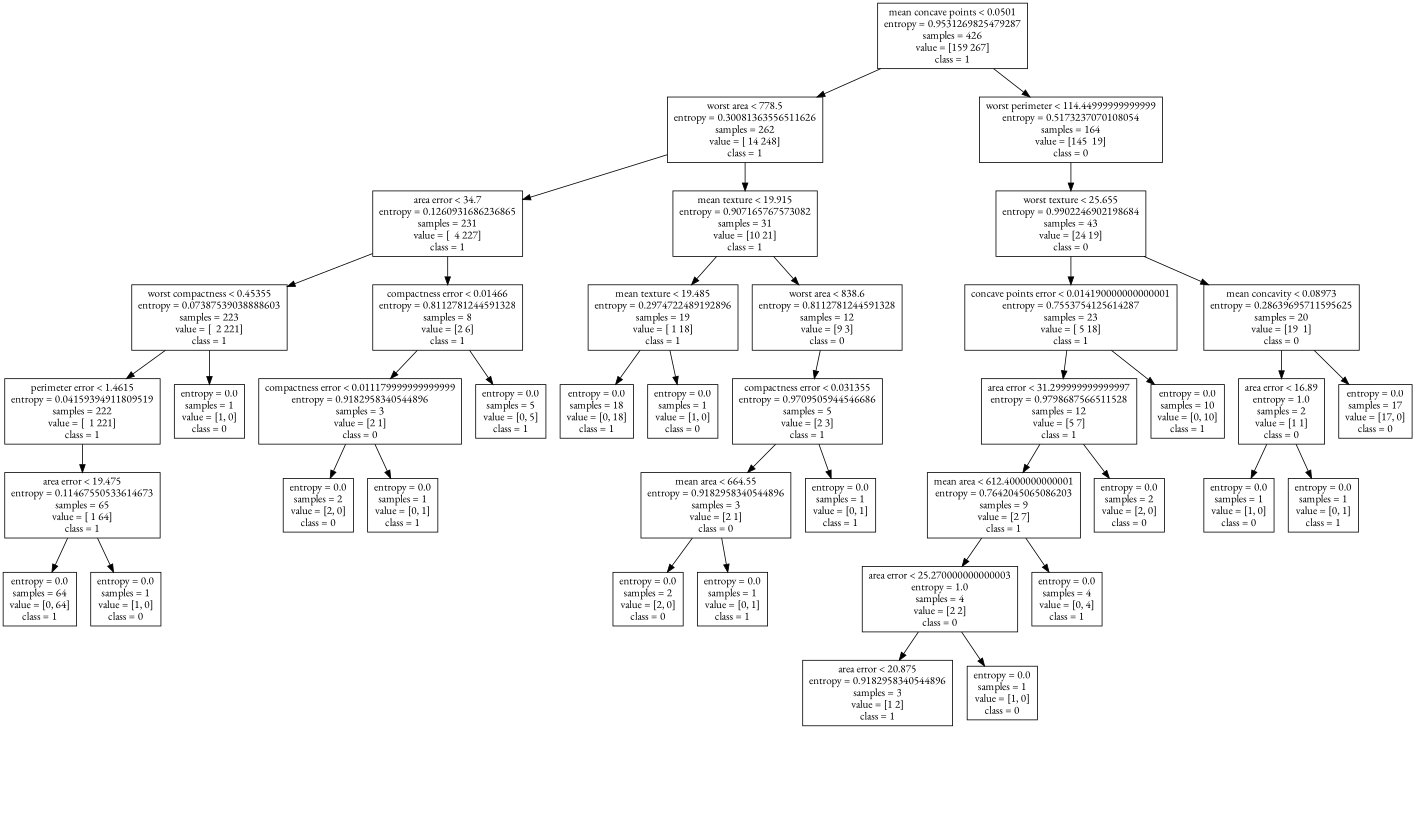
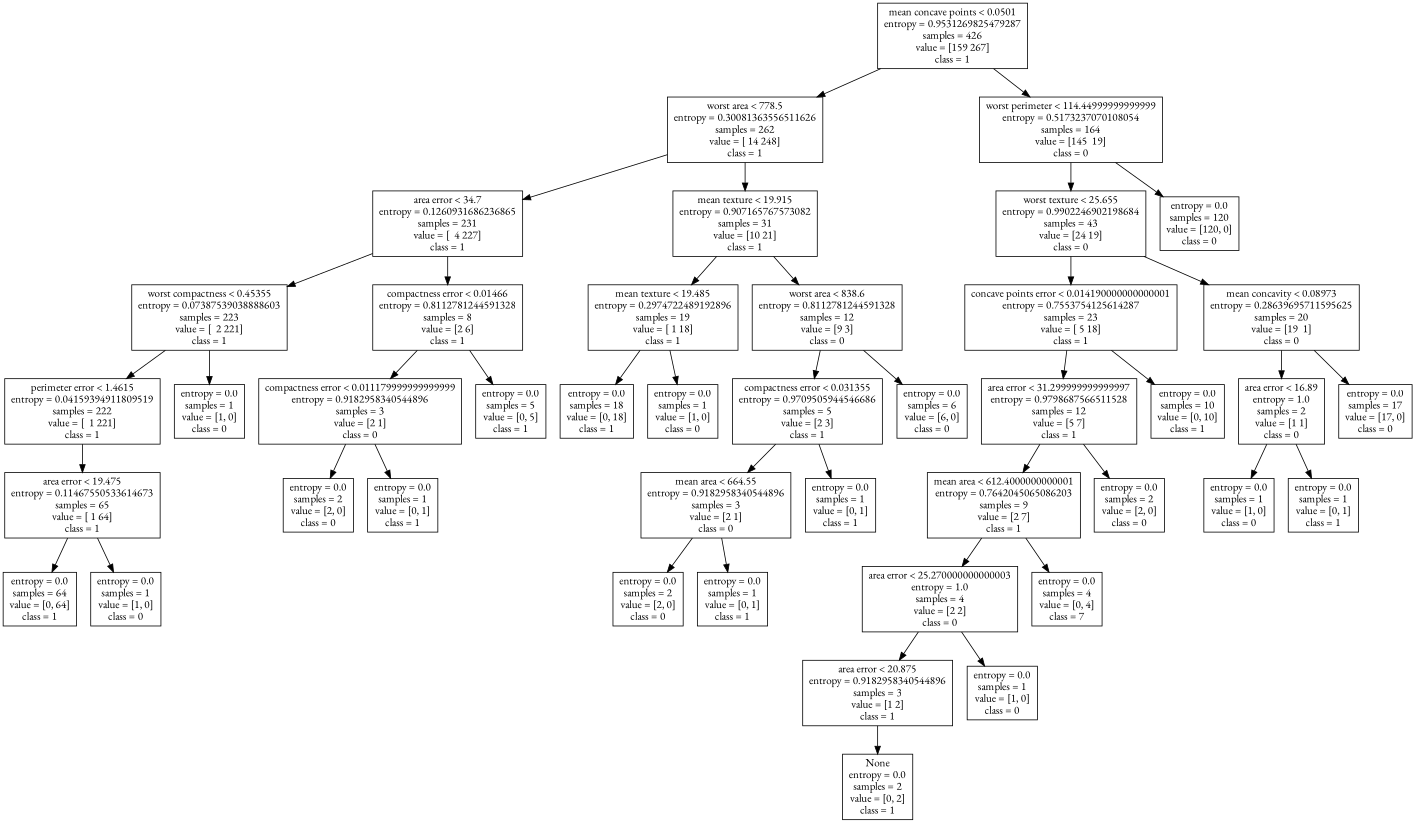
node "entropy = 0.0 samples = 120 value = [120, 0] class = 0": added
node "entropy = 0.0 samples = 6 value = [6, 0] class = 0": added
node "entropy = 0.0 samples = 4 value = [0, 4] class = 1": label "entropy = 0.0 samples = 4 value = [0, 4] class = 1" -> "entropy = 0.0 samples = 4 value = [0, 4] class = 7"
node "None entropy = 0.0 samples = 2 value = [0, 2] class = 1": added
